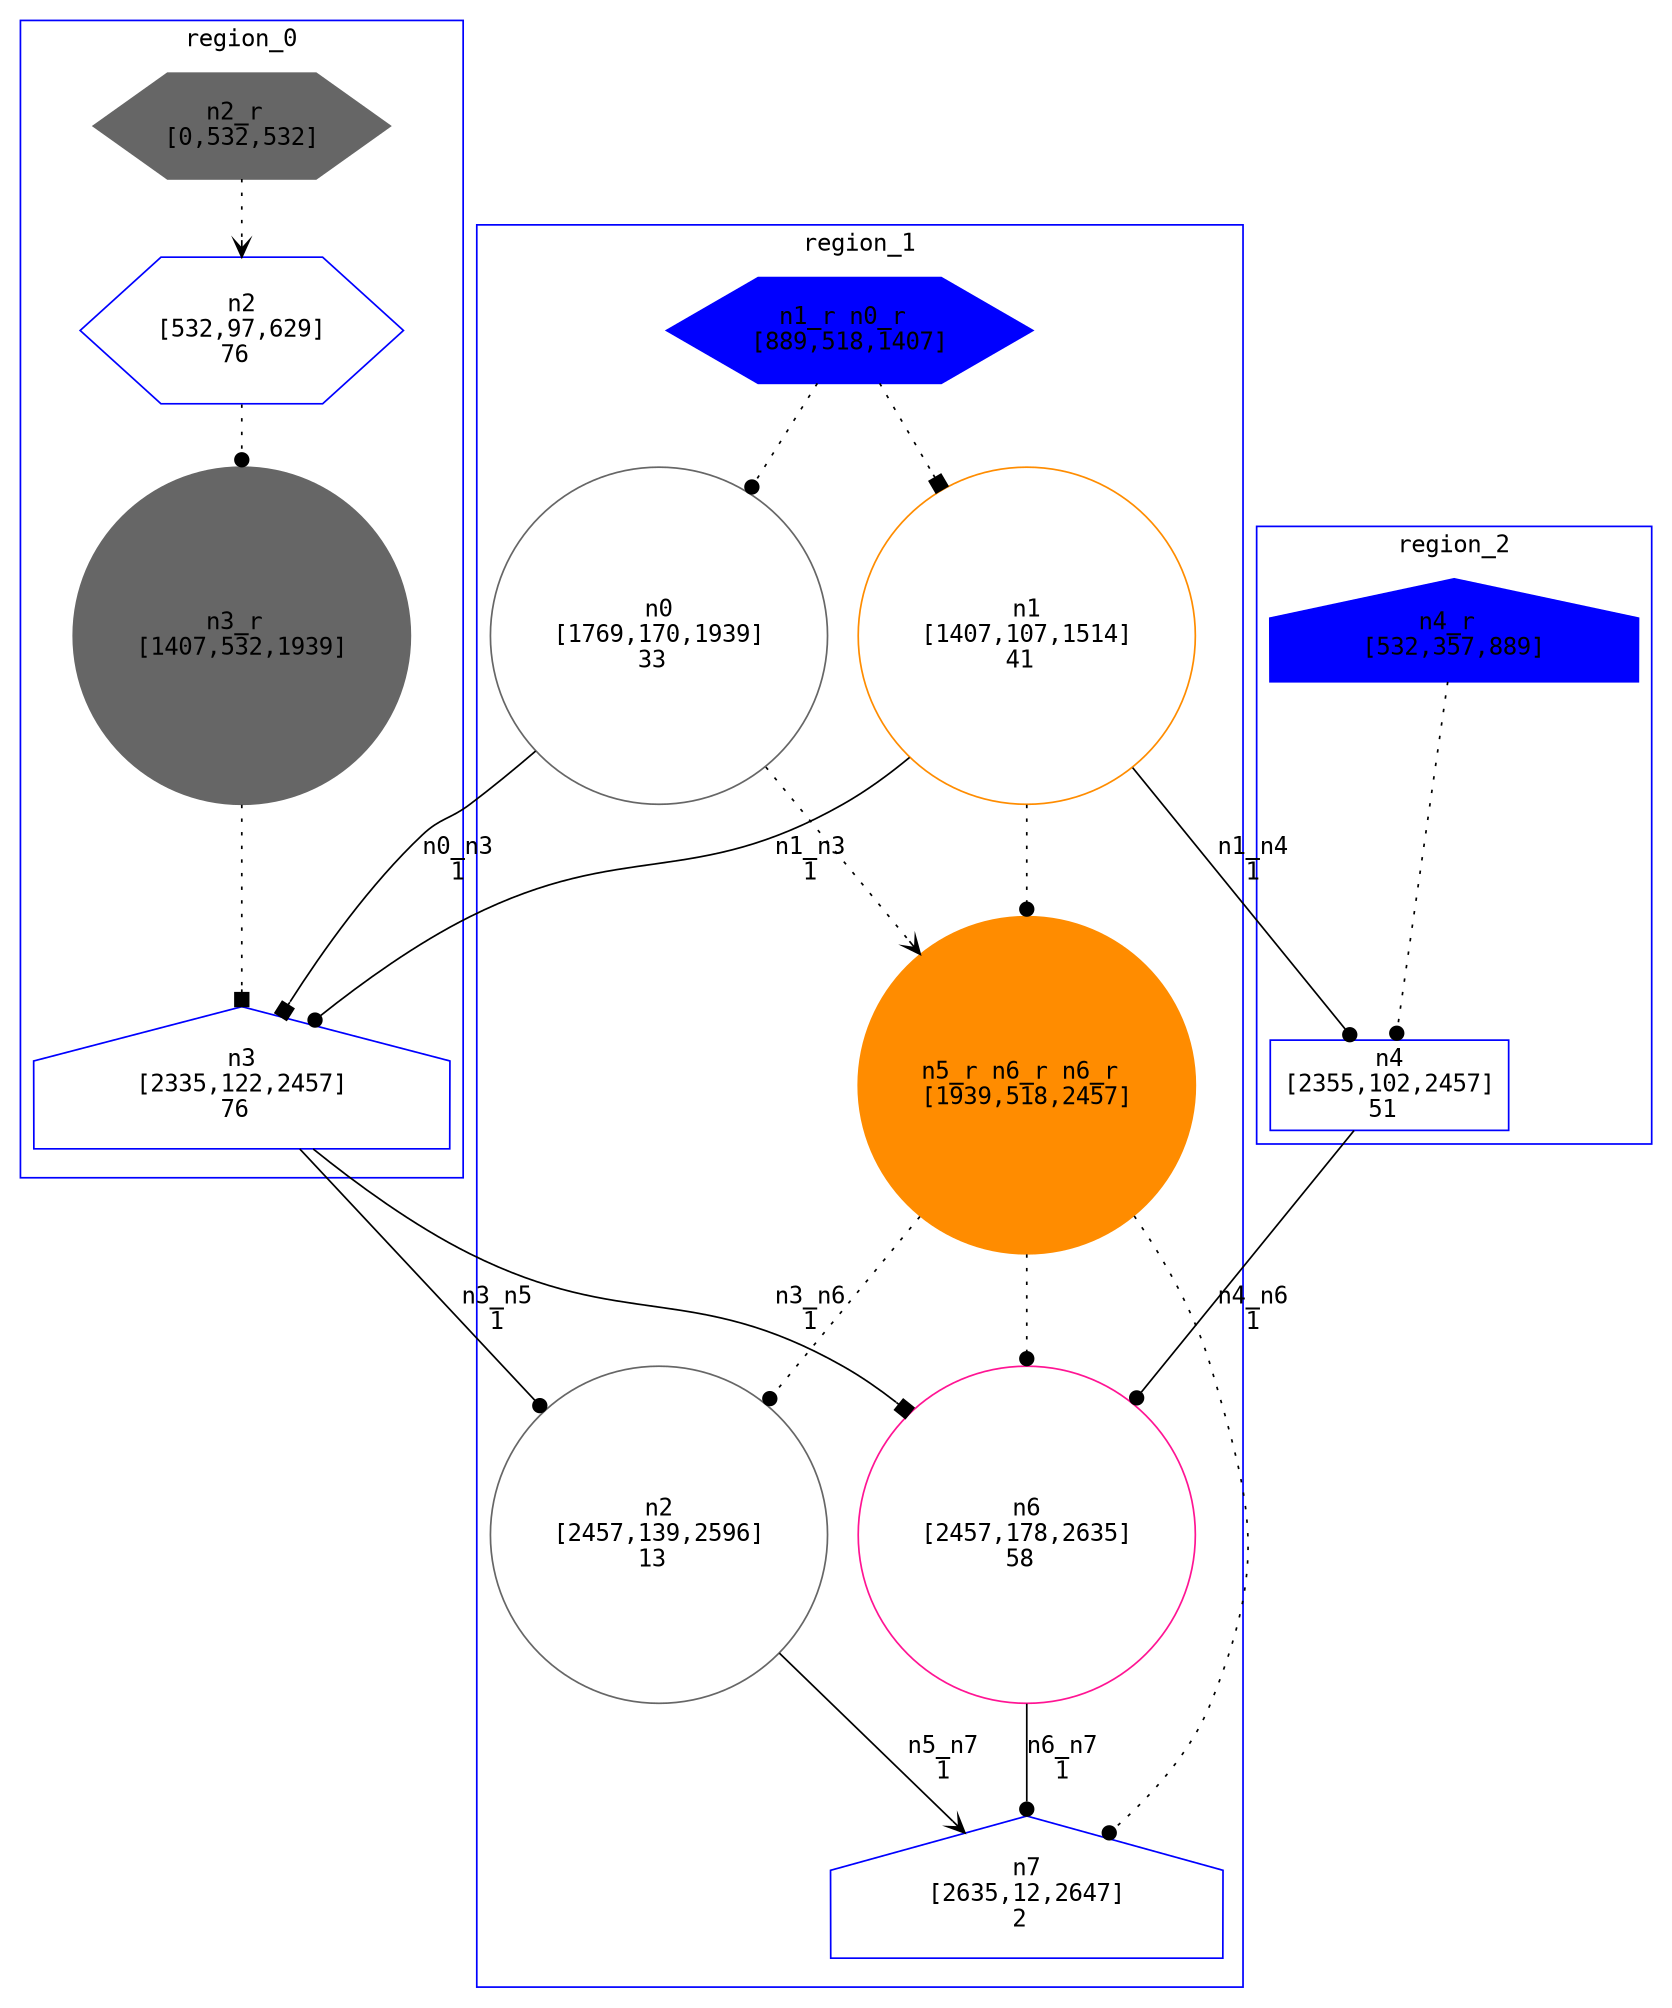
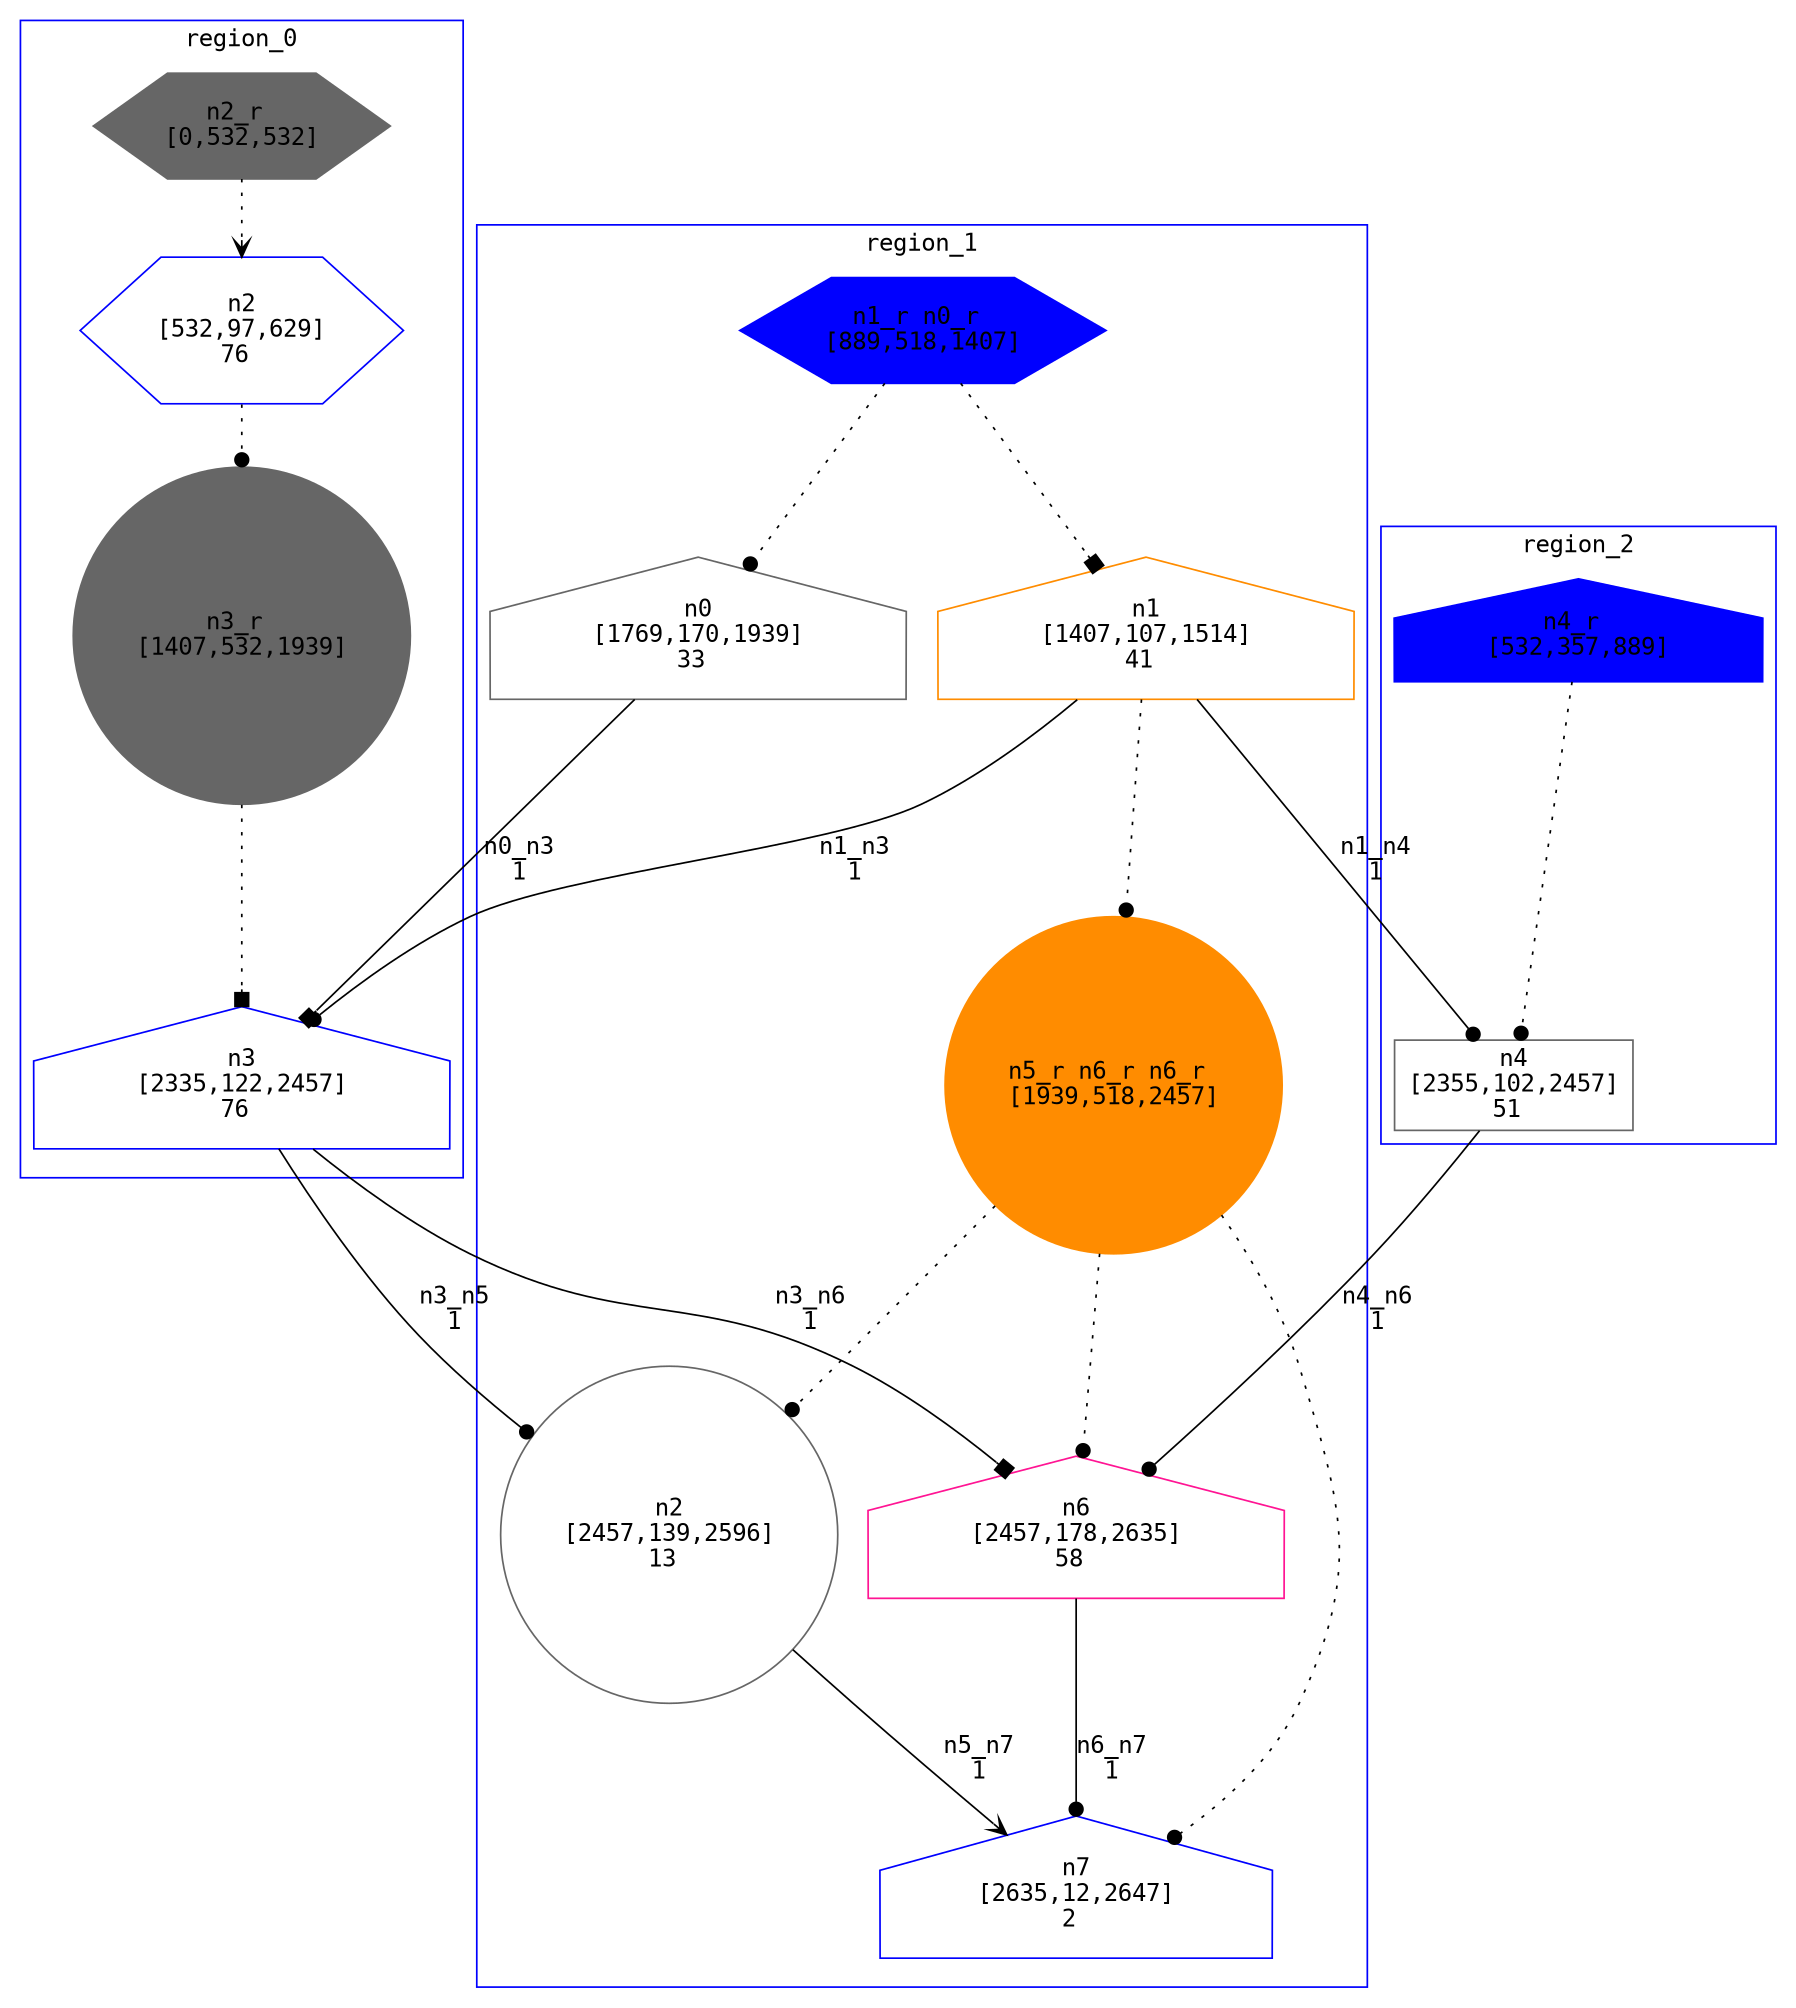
node "n0 [1769,170,1939] 33": shape circle -> house
node "n1 [1407,107,1514] 41": shape circle -> house
edge "n0 [1769,170,1939] 33" -> "n5_r n6_r n6_r [1939,518,2457]": removed
node "n4 [2355,102,2457] 51": color blue -> gray40
node "n6 [2457,178,2635] 58": shape circle -> house
